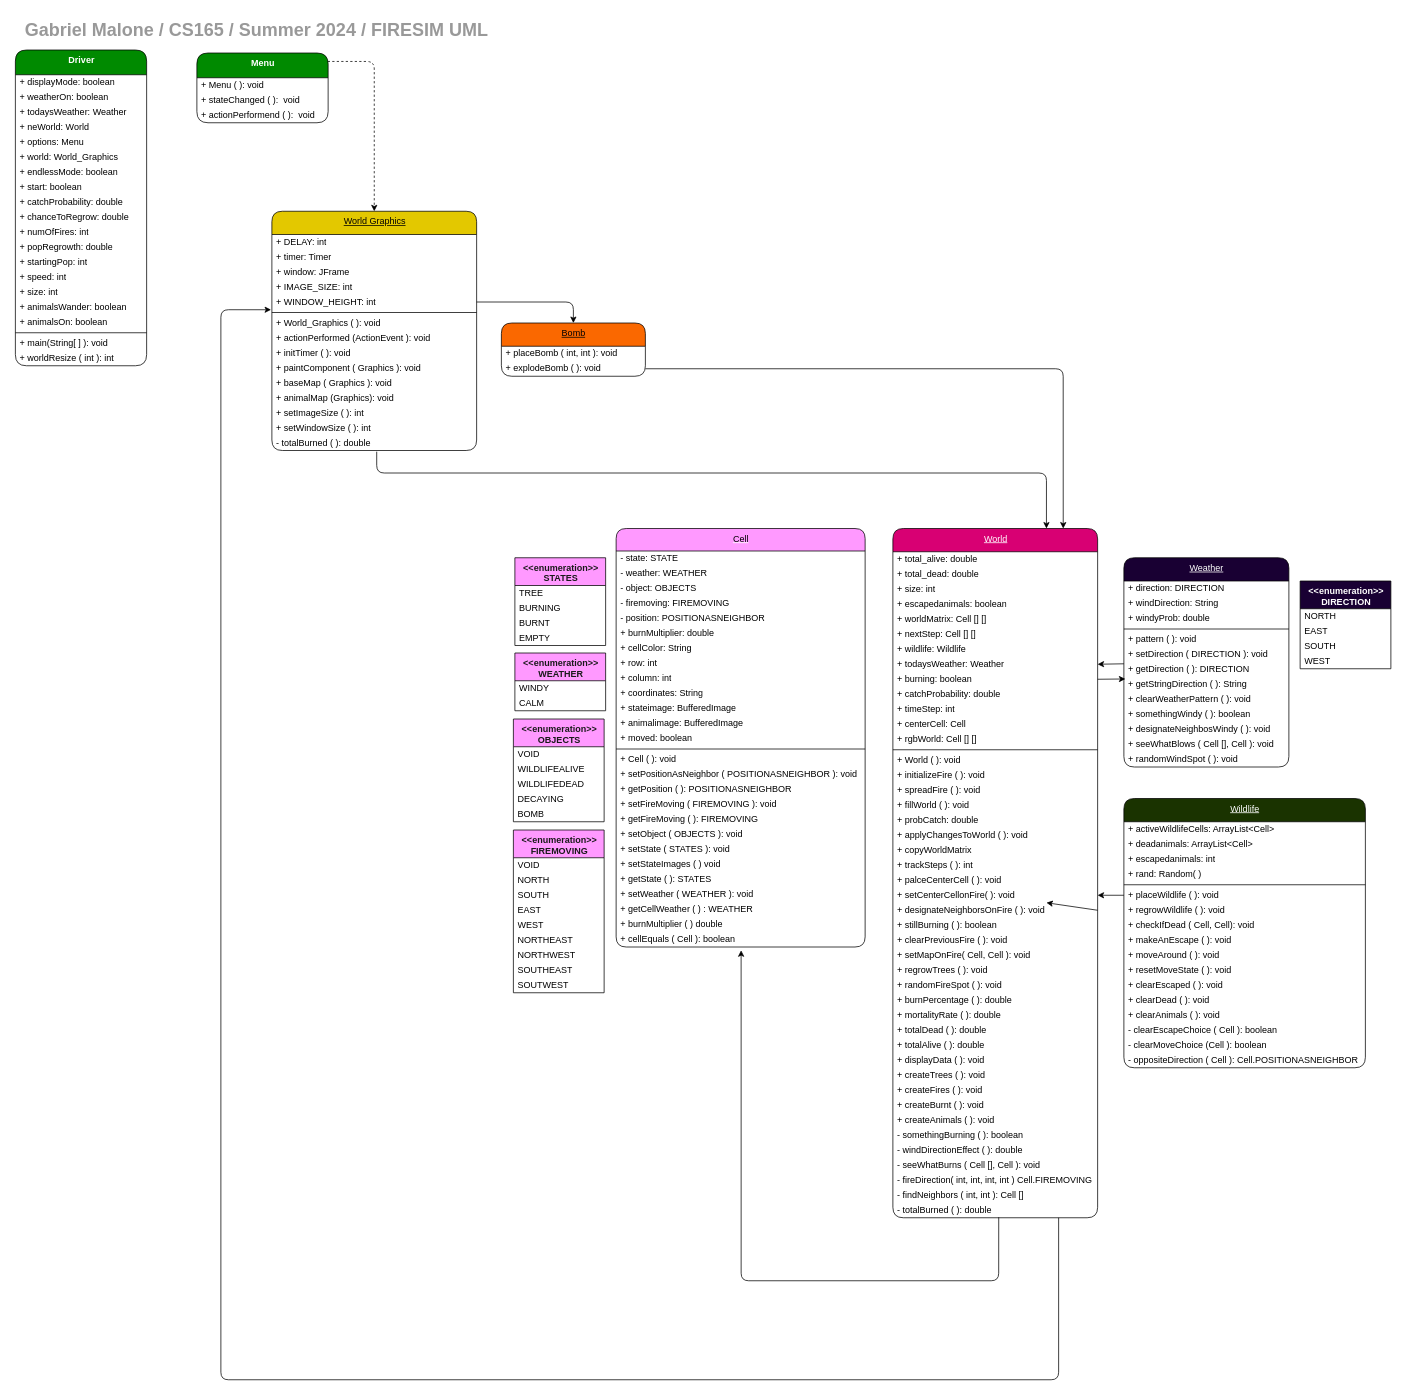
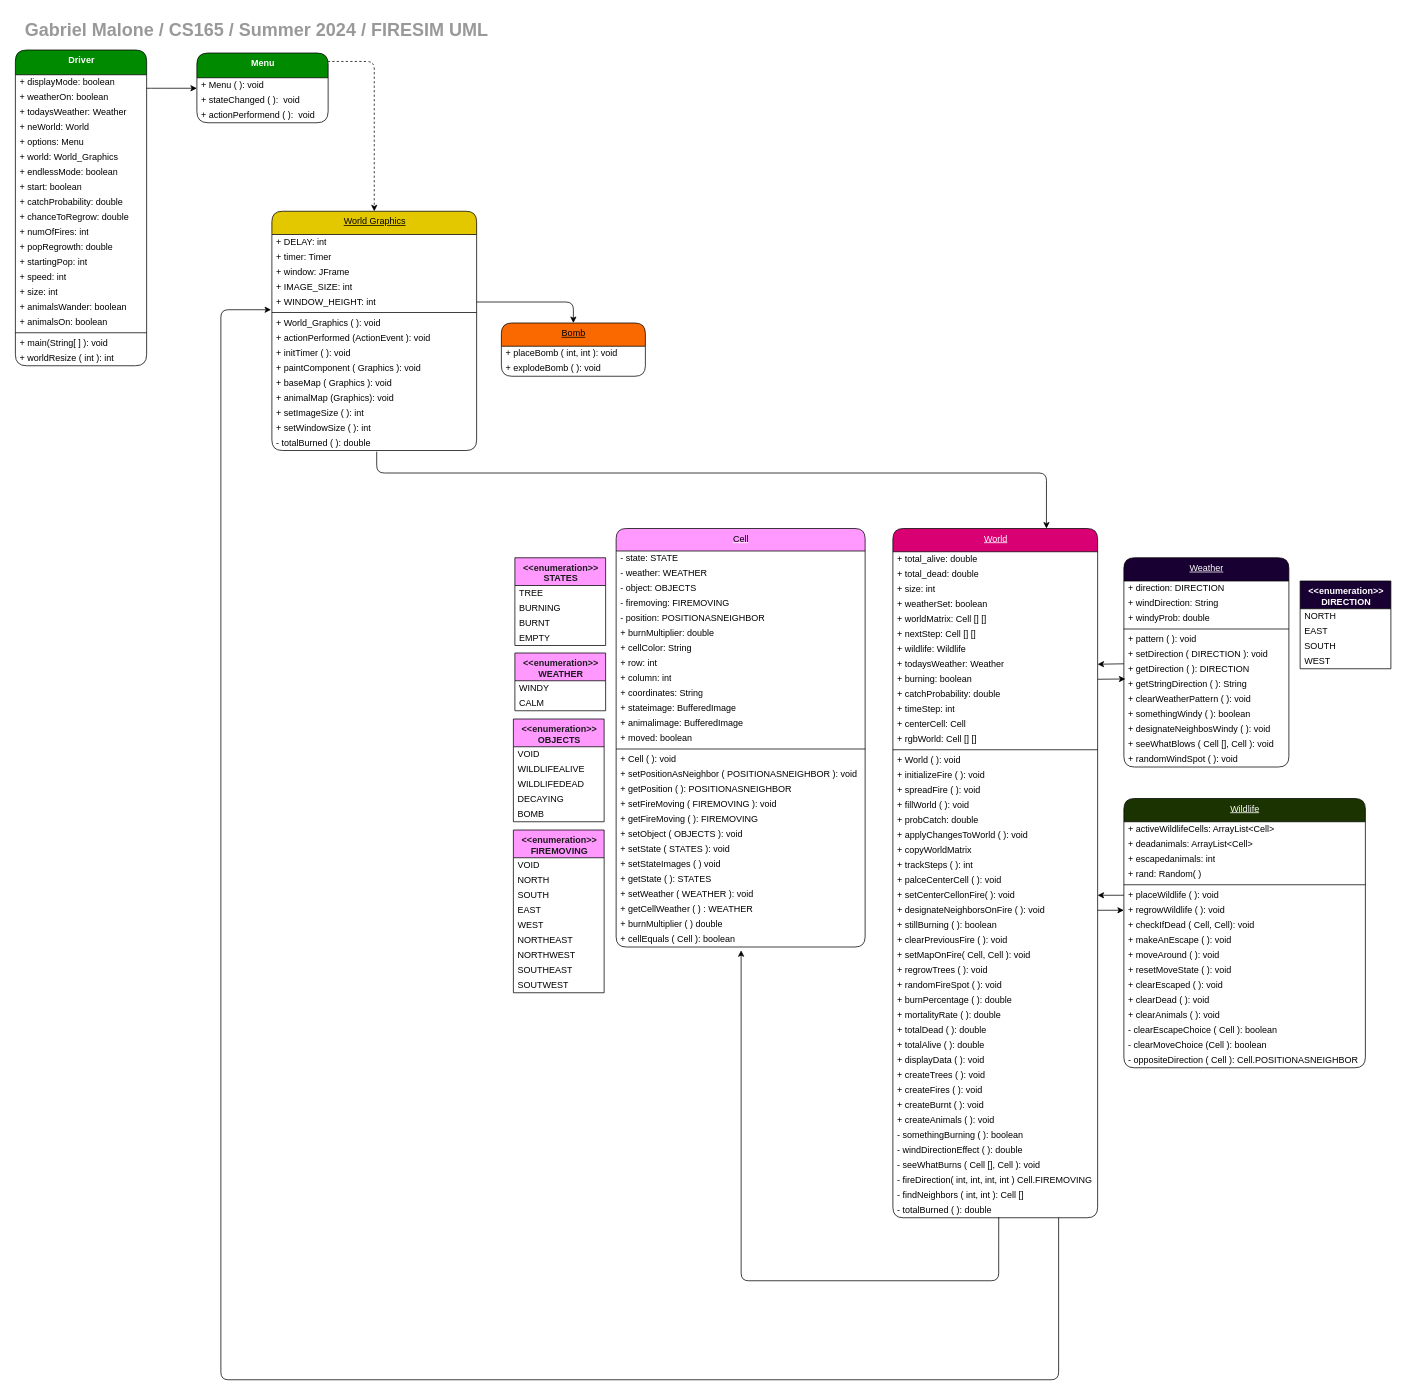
edge "Driver" -> "Menu": added
edge "+ explodeBomb ( ): void" -> "World": removed
node "+ escapedanimals: boolean": label "+ escapedanimals: boolean" -> "+ weatherSet: boolean"
edge "+ designateNeighborsOnFire ( ): void" -> "+ setCenterCellonFire( ): void": now "+ designateNeighborsOnFire ( ): void" -> "+ regrowWildlife ( ): void"
